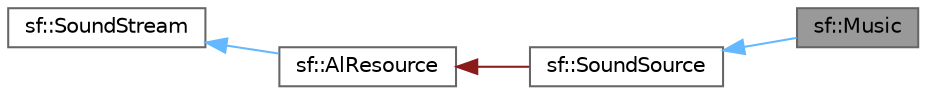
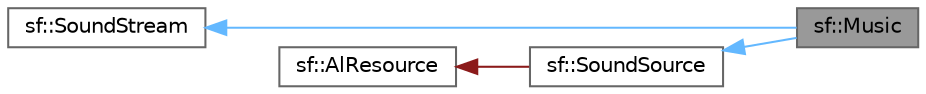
edge "sf::AlResource" -> "sf::SoundStream": now "sf::Music" -> "sf::SoundStream"
